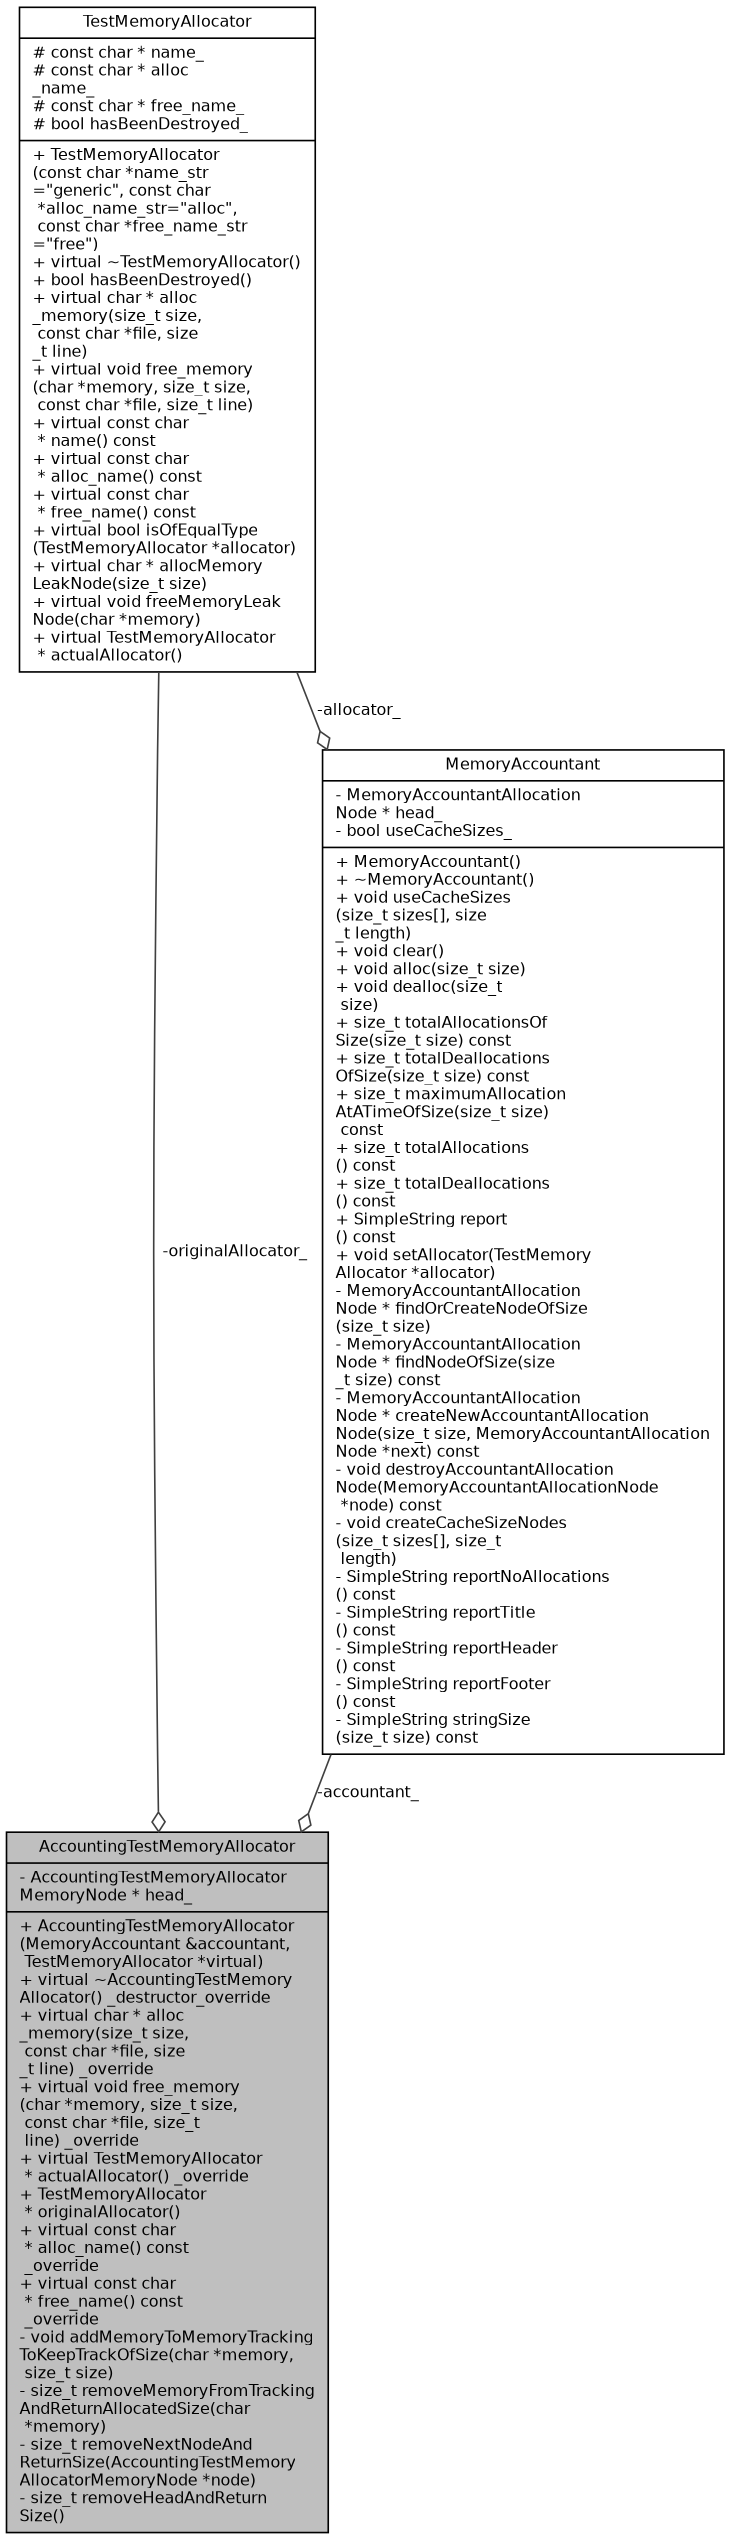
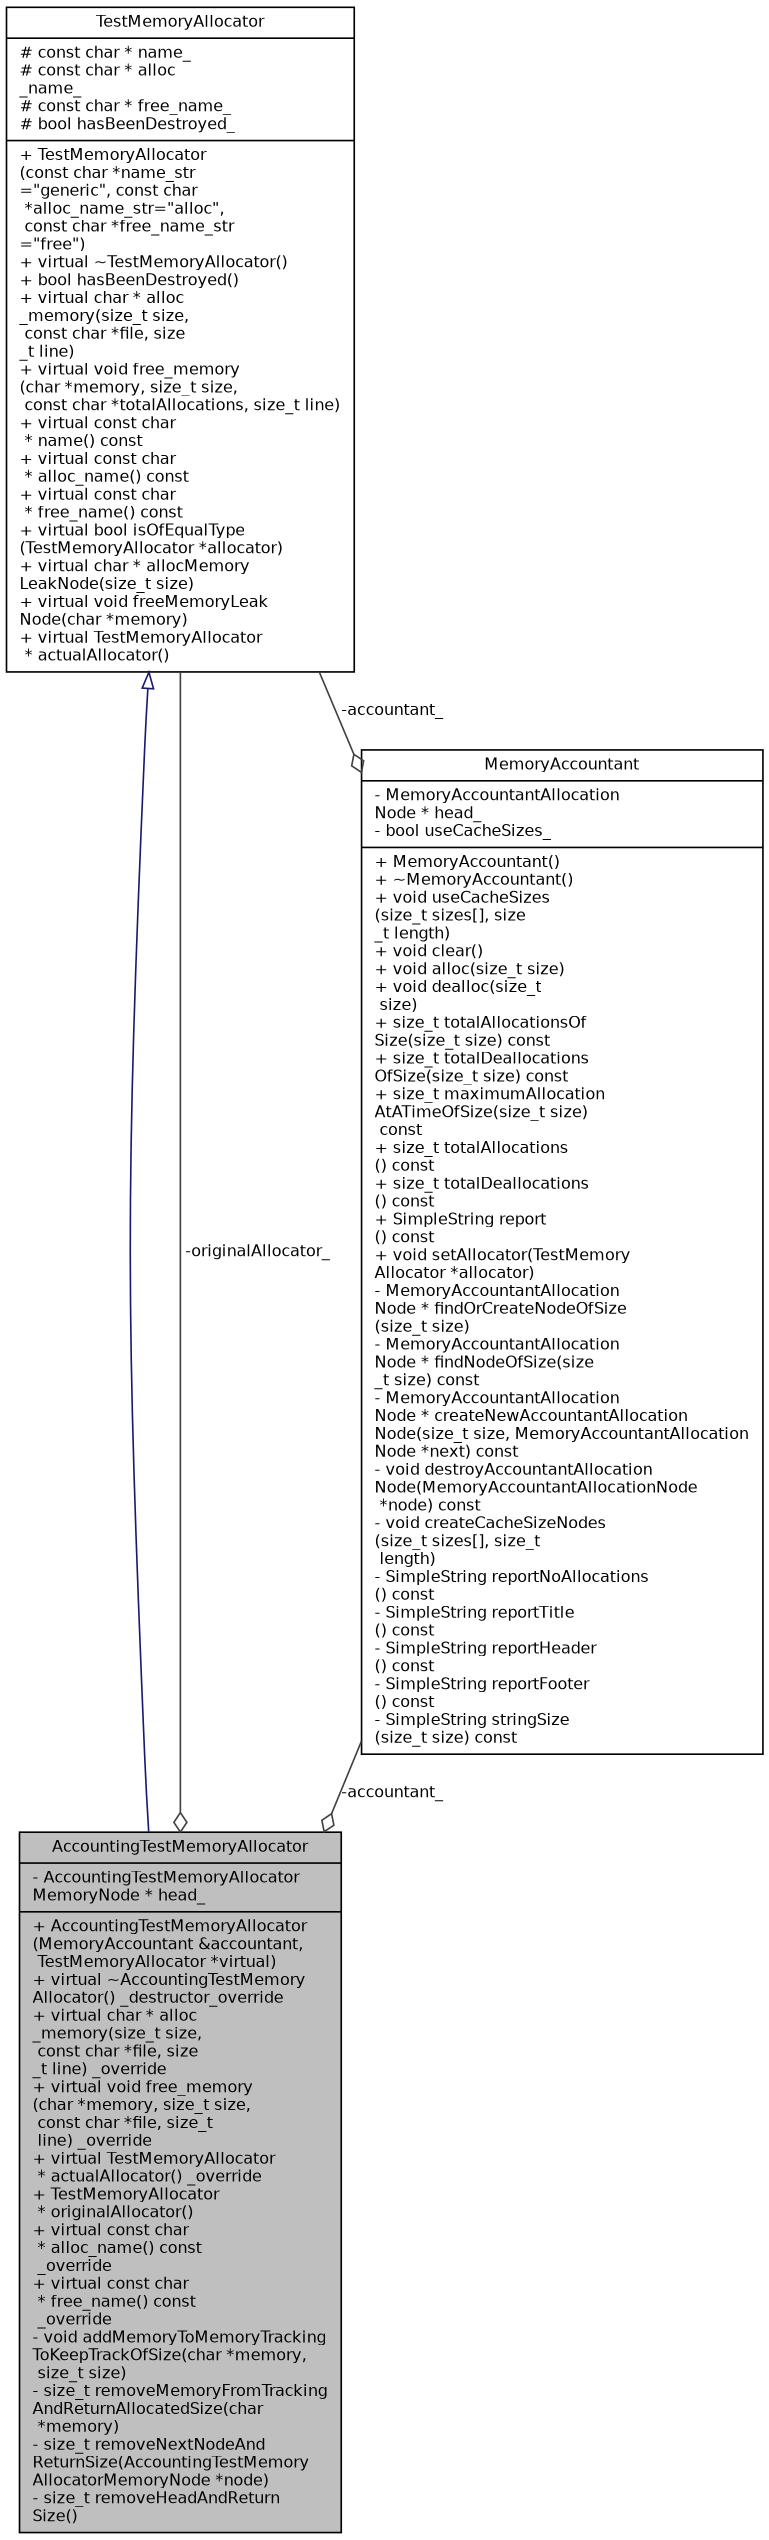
node "TestMemoryAllocator": text "const char *file, size_t line)" -> "const char *totalAllocations, size_t line)"
edge "TestMemoryAllocator" -> "MemoryAccountant": label " -allocator_" -> " -accountant_"
edge "AccountingTestMemoryAllocator" -> "TestMemoryAllocator": added
